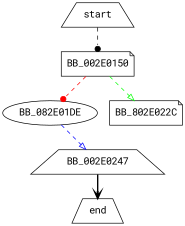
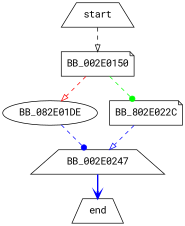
edge "start" -> "BB_002E0150": arrowhead dot -> onormal
edge "BB_002E0150" -> "BB_082E01DE": arrowhead dot -> onormal
edge "BB_002E0150" -> "BB_802E022C": arrowhead onormal -> dot
edge "BB_082E01DE" -> "BB_002E0247": arrowhead onormal -> dot
edge "BB_802E022C" -> "BB_002E0247": added
edge "BB_002E0247" -> "end": color black -> blue
